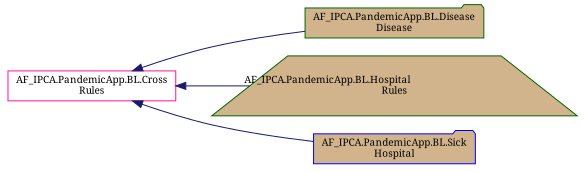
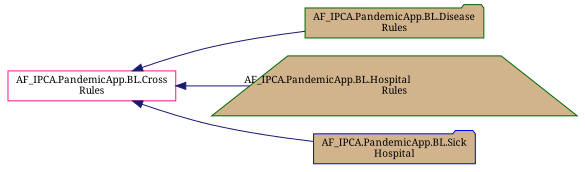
node "AF_IPCA.PandemicApp.BL.Disease Disease": label "AF_IPCA.PandemicApp.BL.Disease Disease" -> "AF_IPCA.PandemicApp.BL.Disease Rules"
